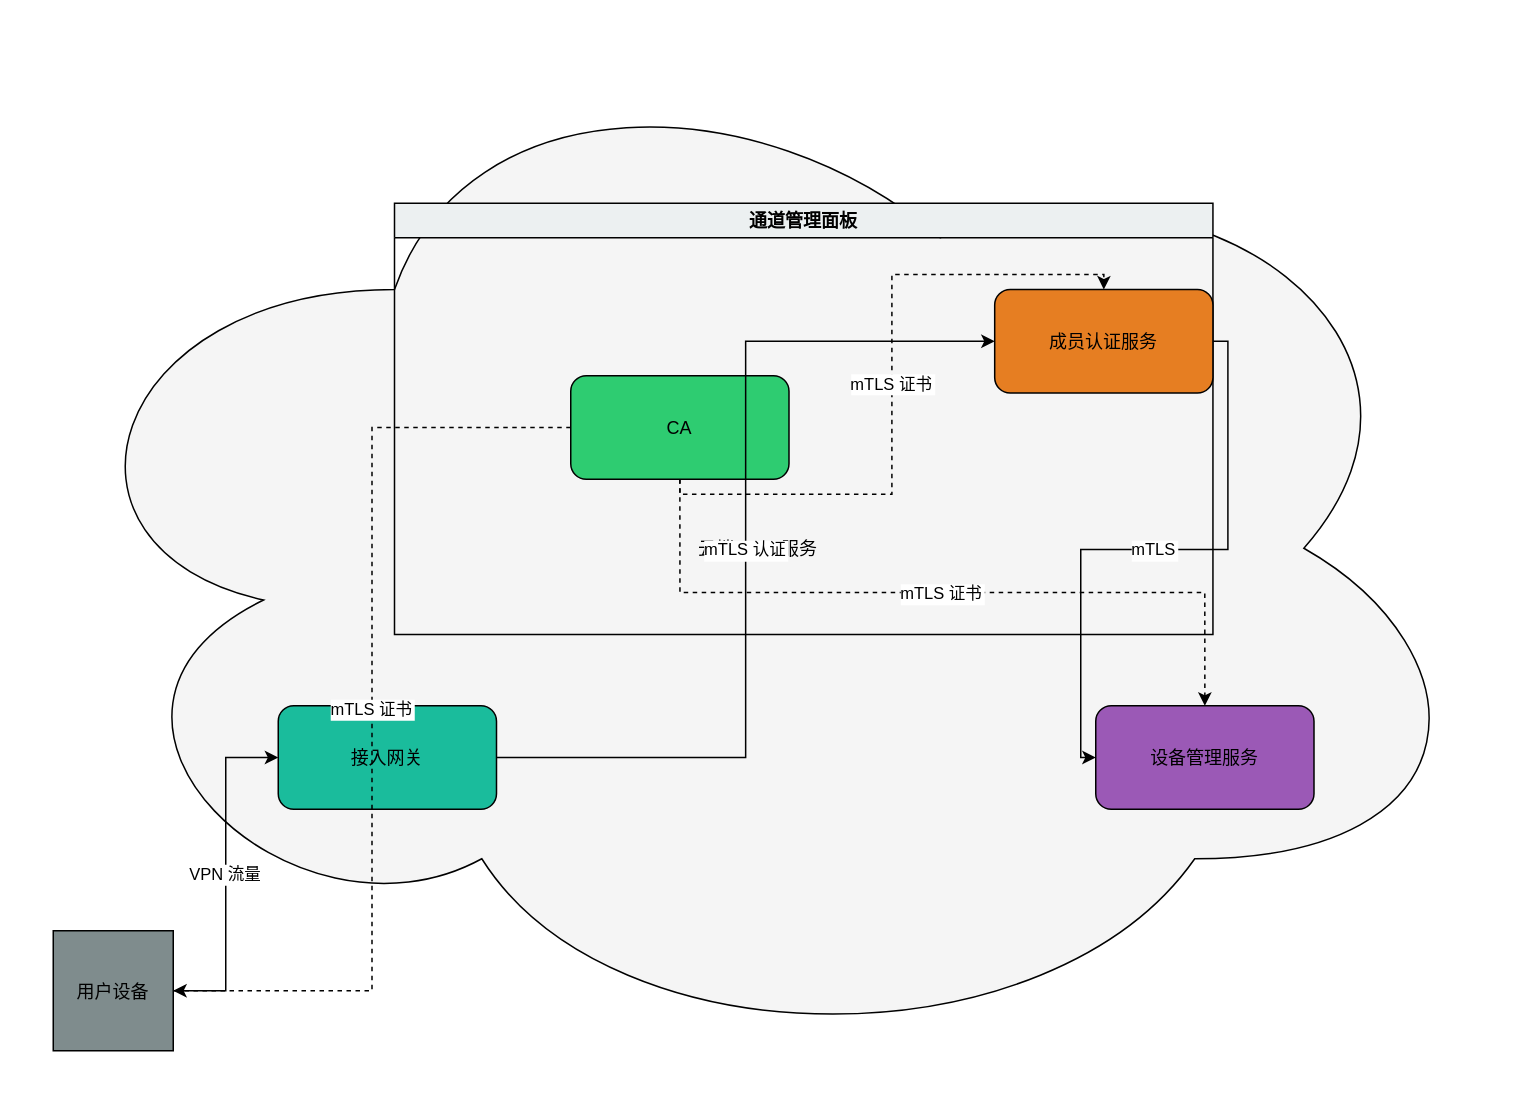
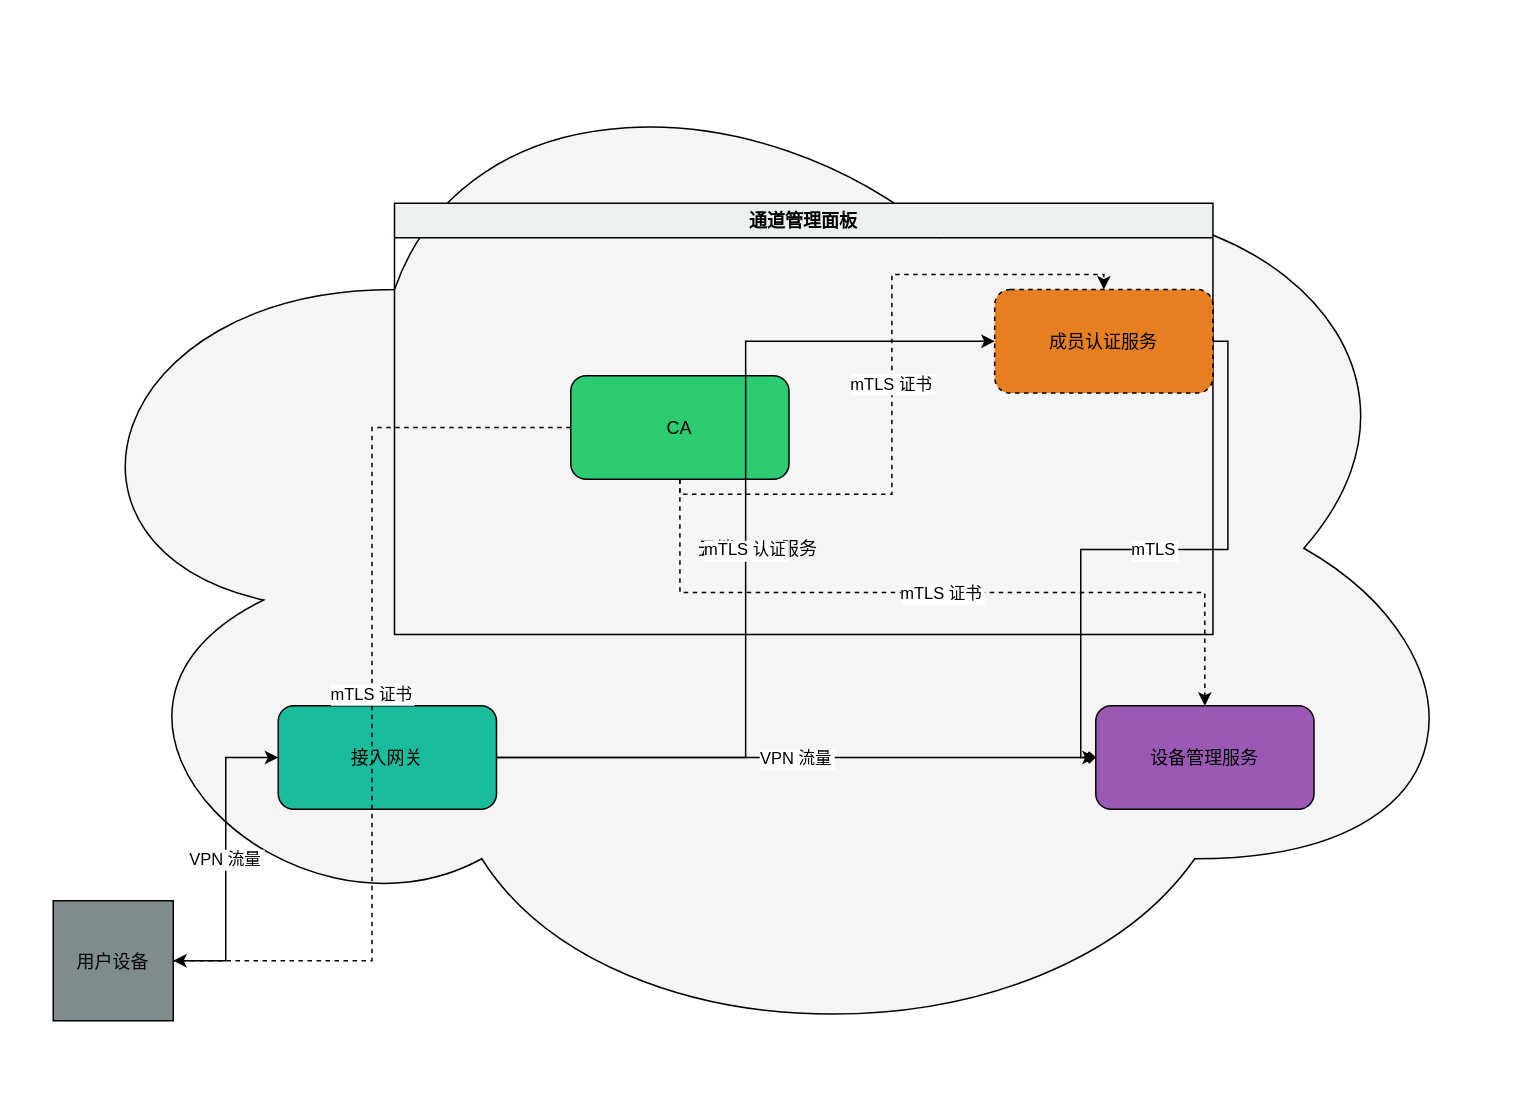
node "成员认证服务": style solid -> dashed
edge "成员认证服务" -> "设备管理服务": arrowhead classic -> diamond
edge "接入网关" -> "设备管理服务": added, label "VPN 流量"
node "用户设备": moved (113, 991) -> (113, 961)
